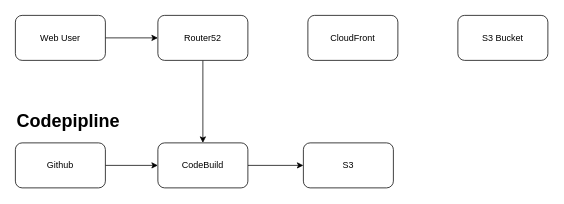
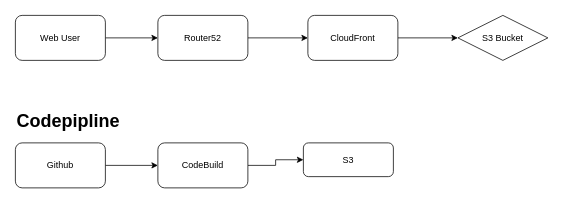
edge "CloudFront" -> "S3 Bucket": added
node "S3 Bucket": shape rounded rectangle -> diamond
edge "Router52" -> "CodeBuild": now "Router52" -> "CloudFront"
node "S3": size 90x45 -> 90x34
